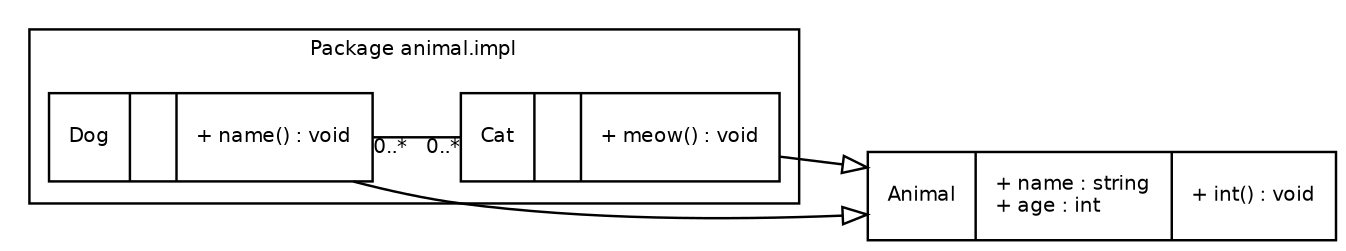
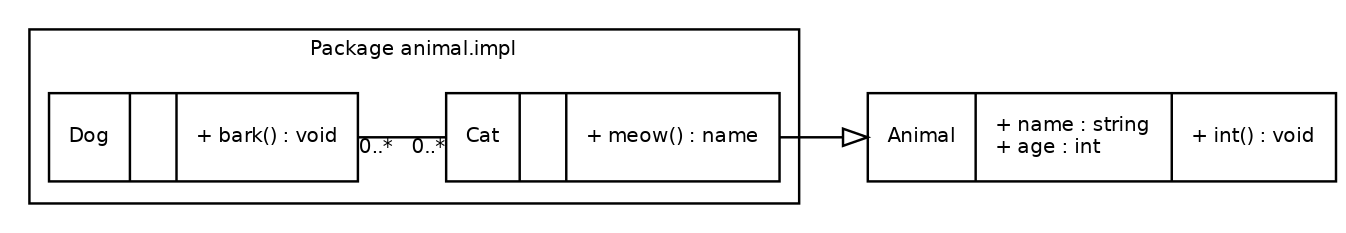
node "Dog": text "+ name() : void" -> "+ bark() : void"
node "Cat": text "+ meow() : void" -> "+ meow() : name"
edge "Dog" -> "Animal": removed
